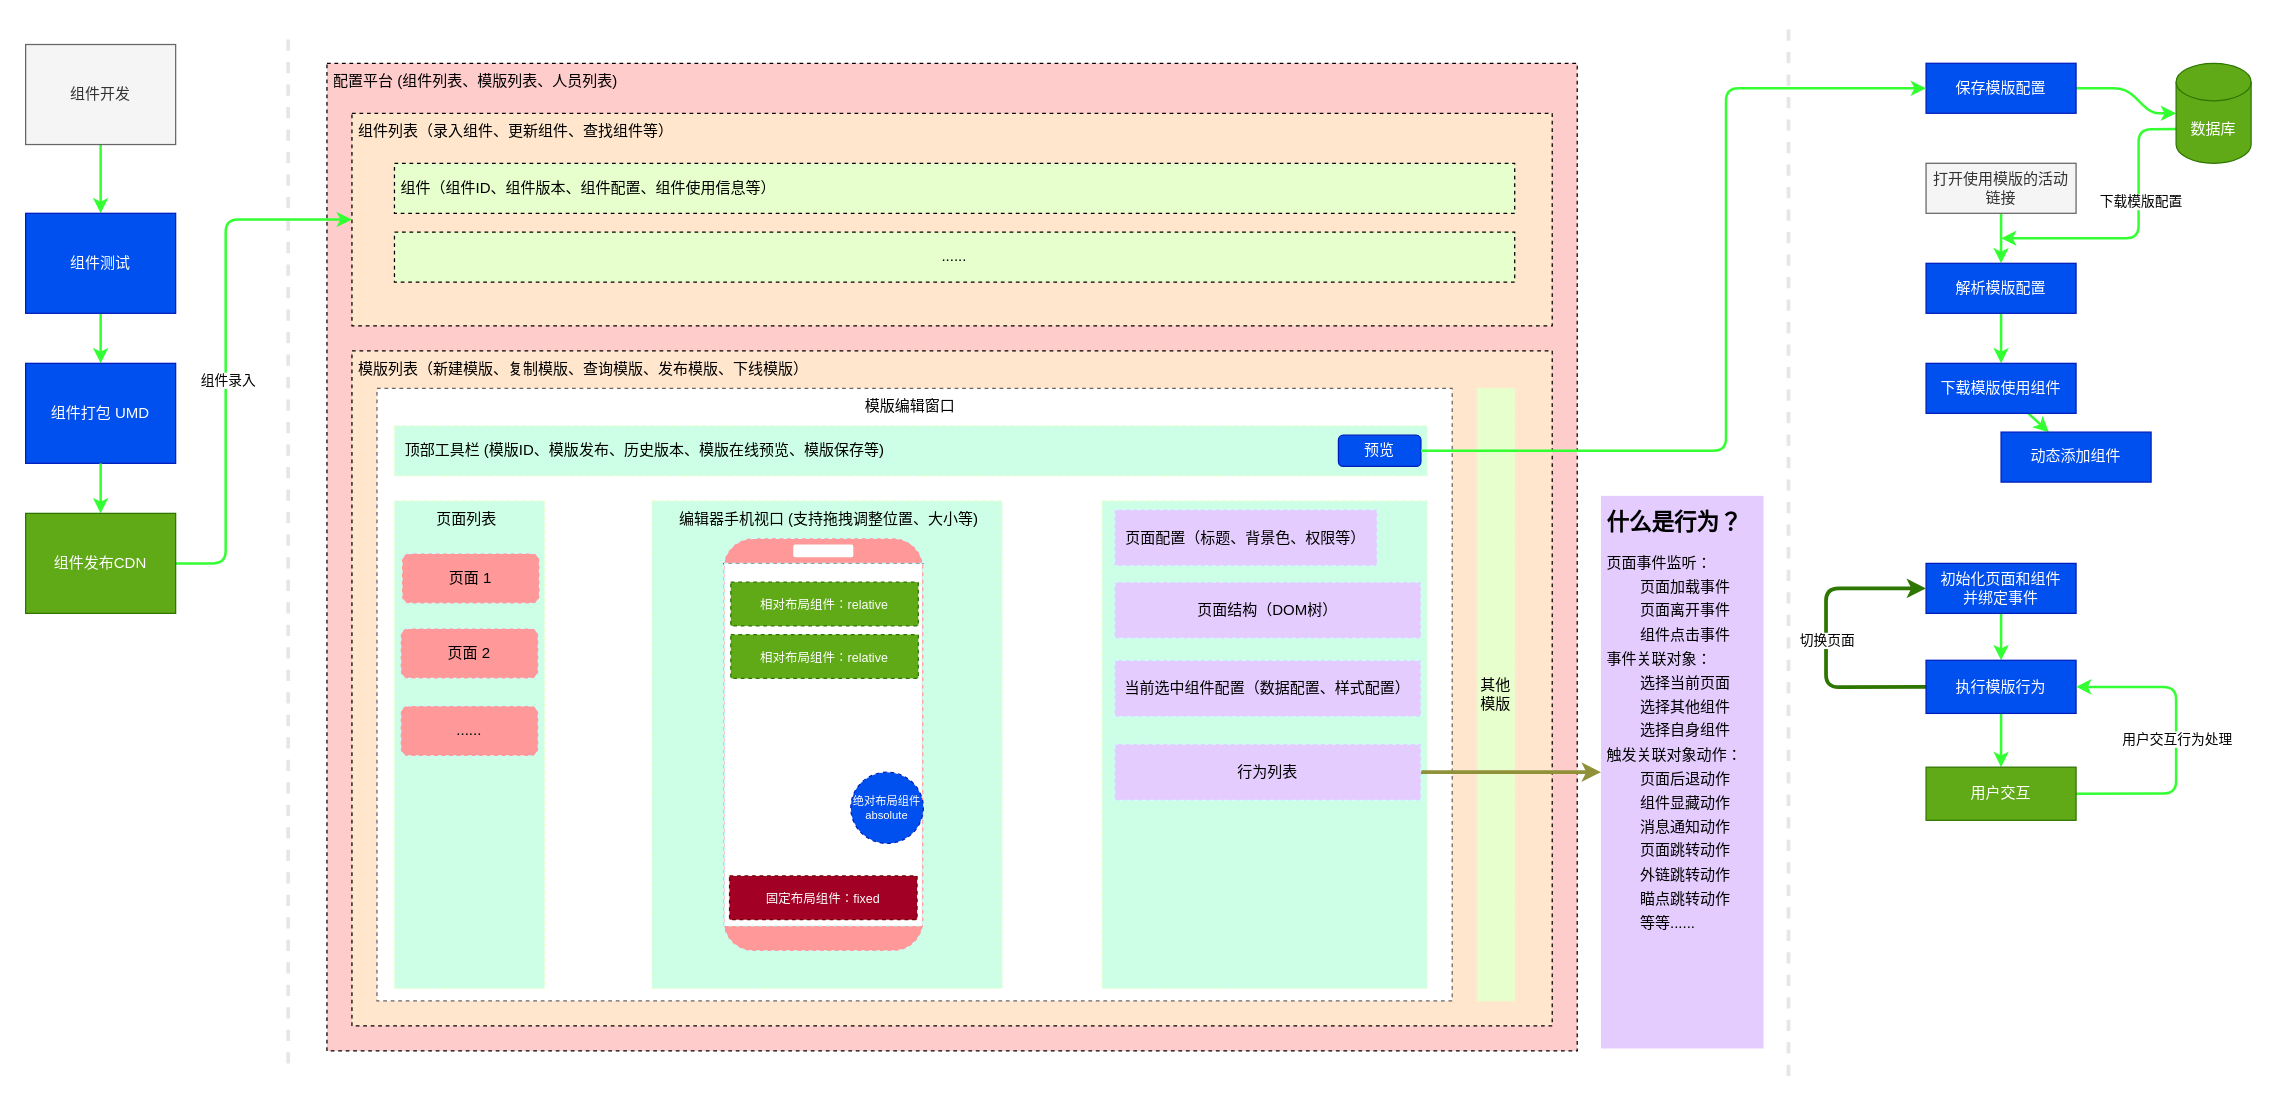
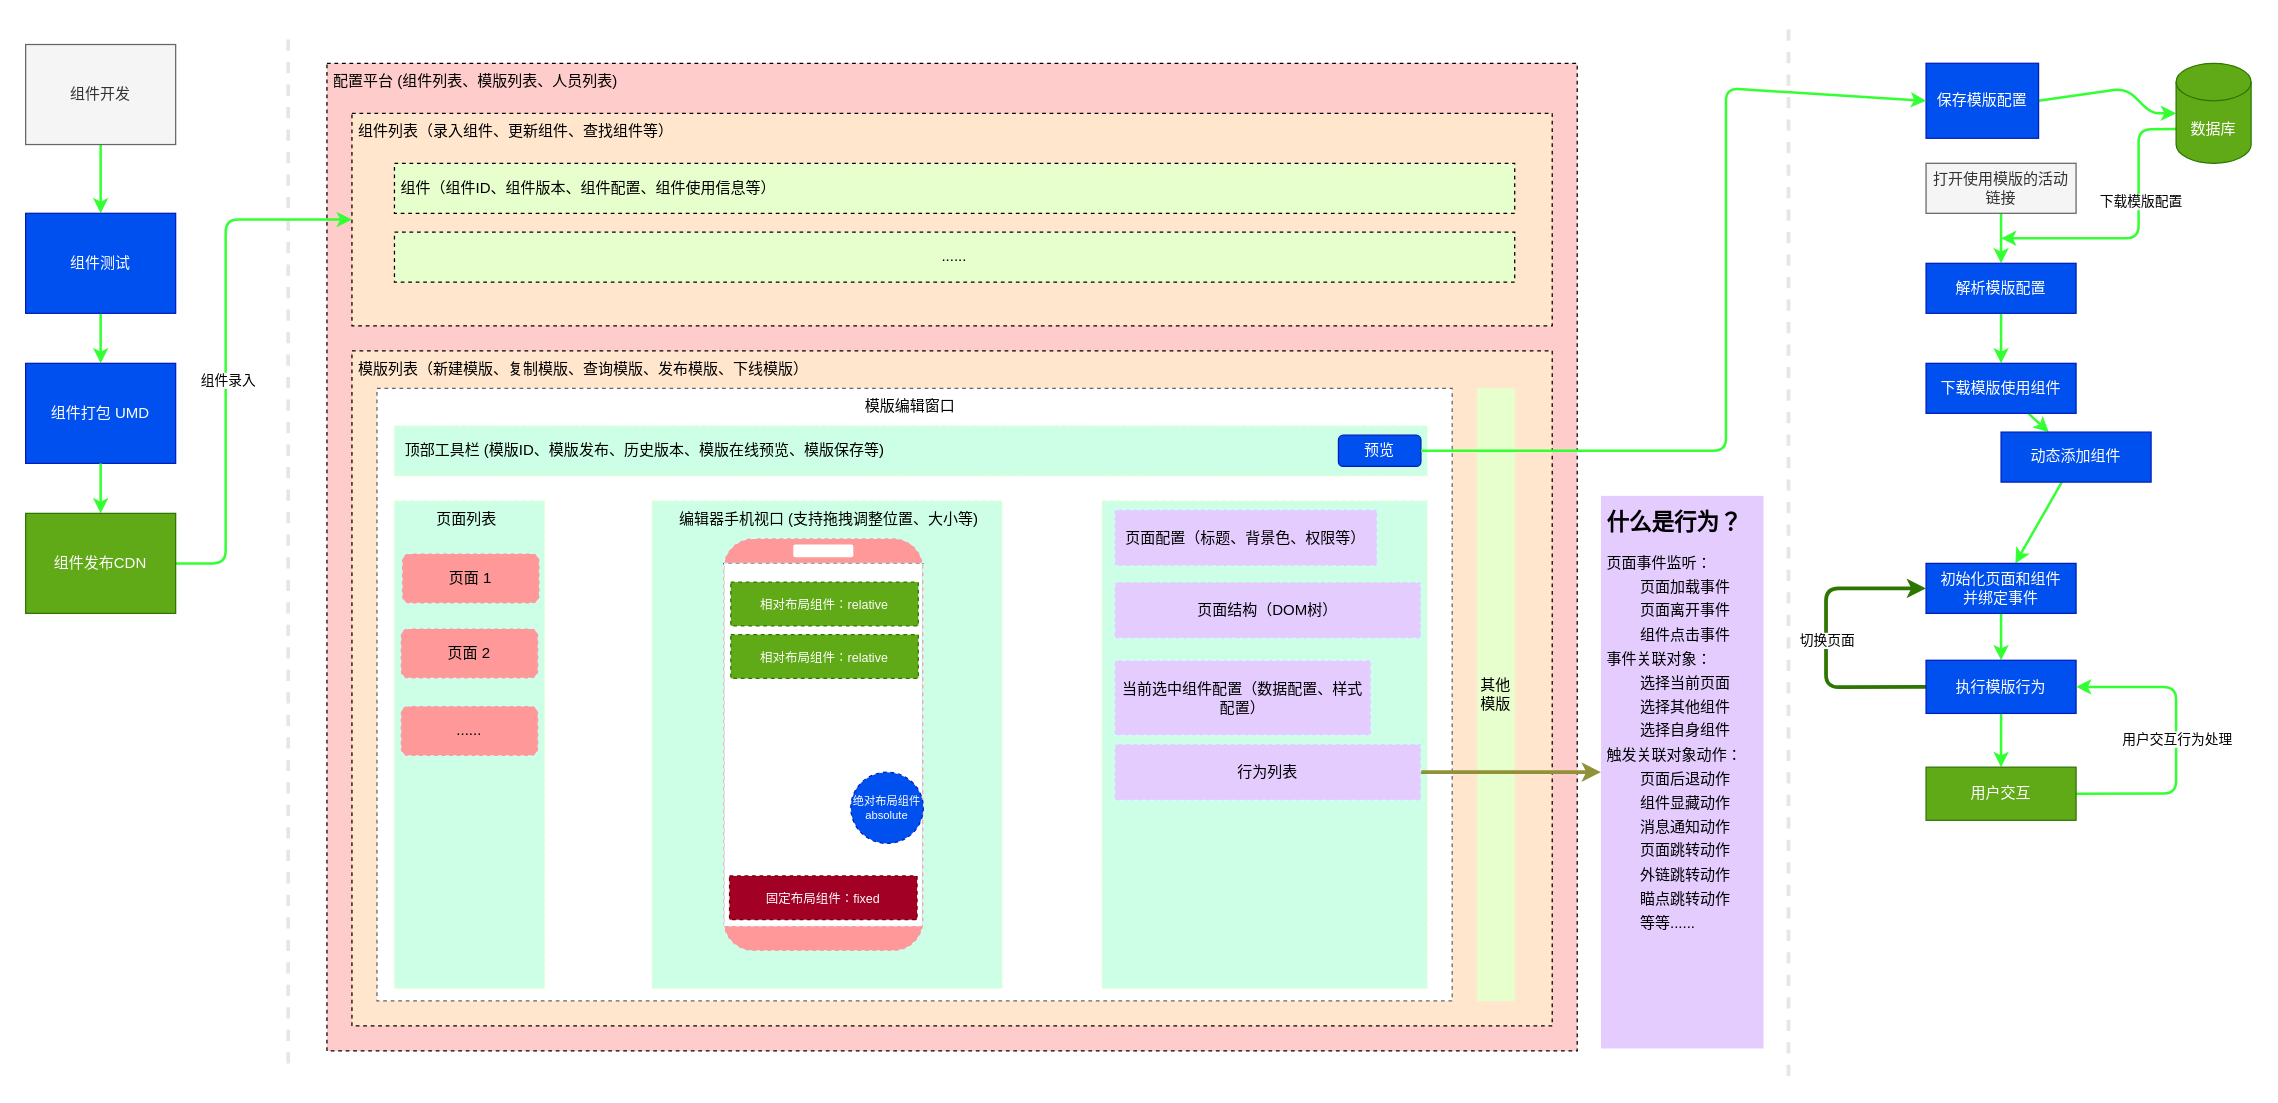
node "保存模版配置": size 150x50 -> 113x75
edge "动态添加组件" -> "初始化页面和组件 并绑定事件": added
node "当前选中组件配置（数据配置、样式配置）": size 306x56 -> 256x75
